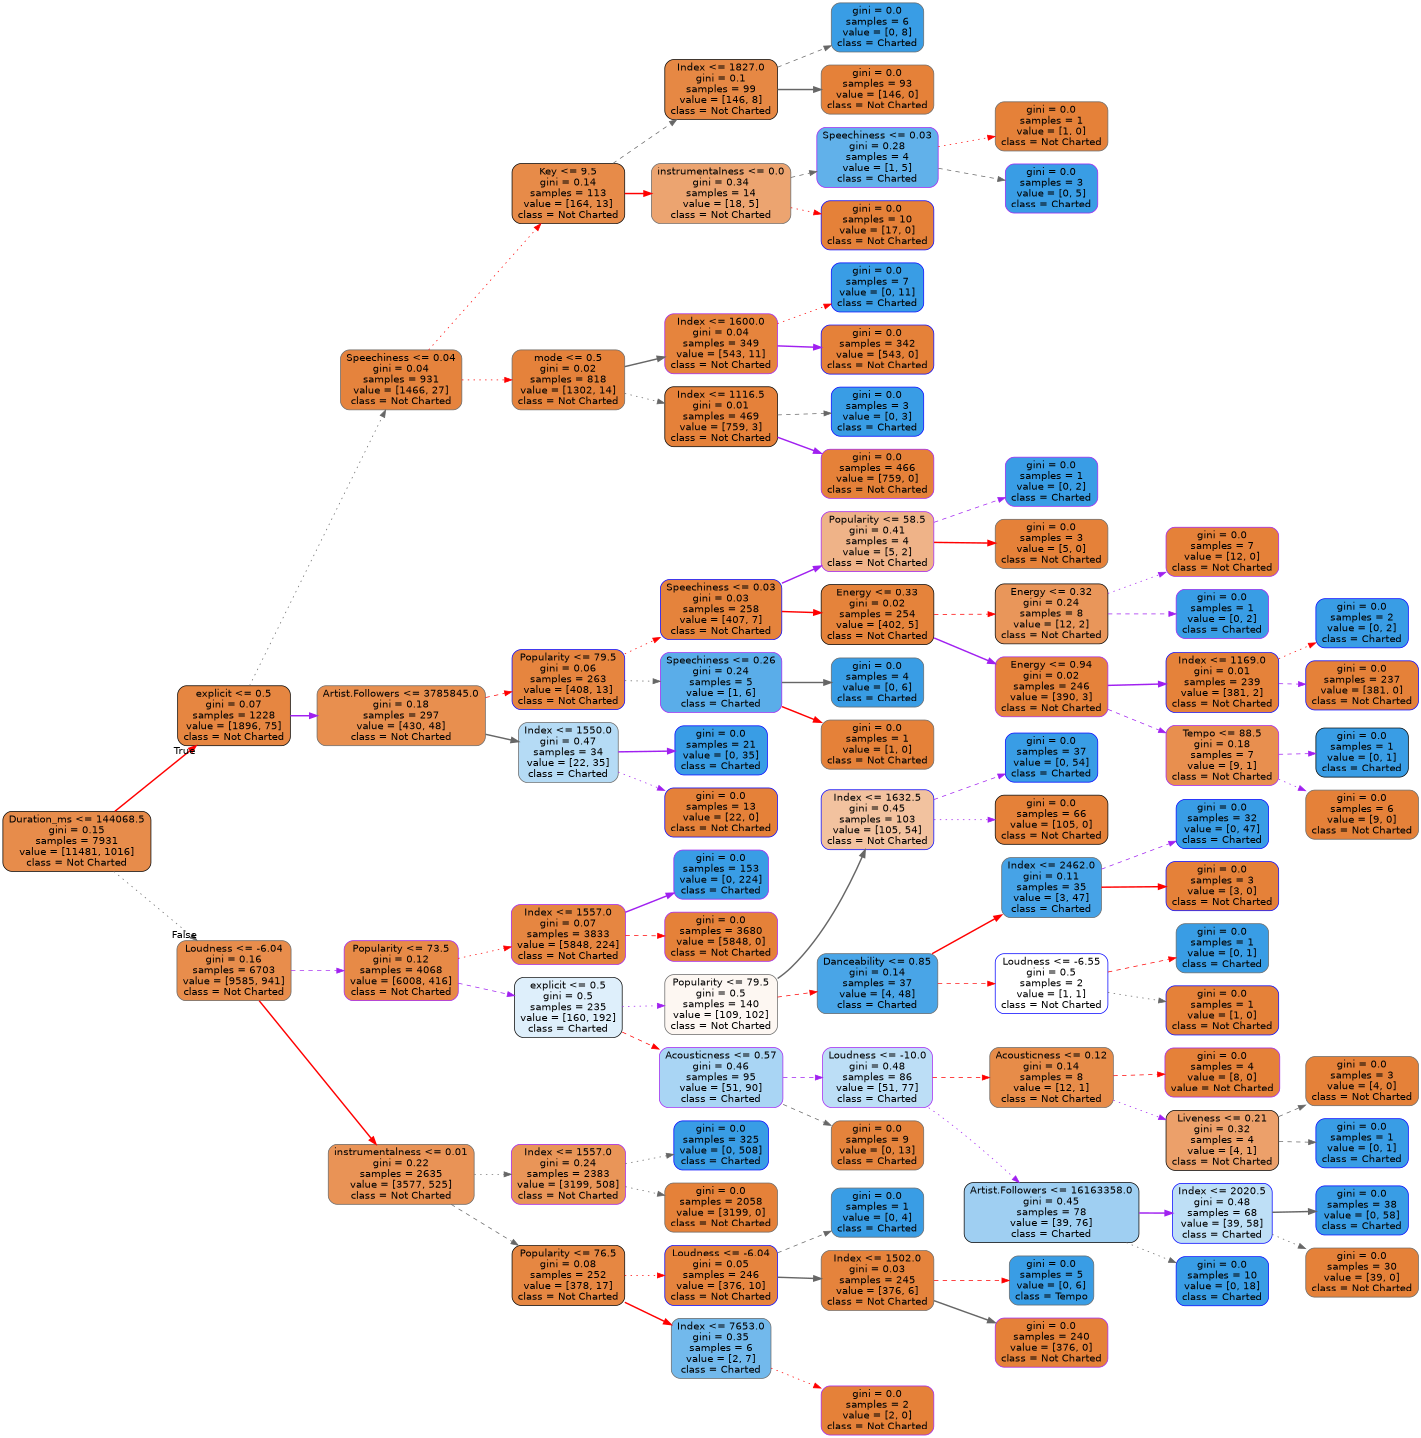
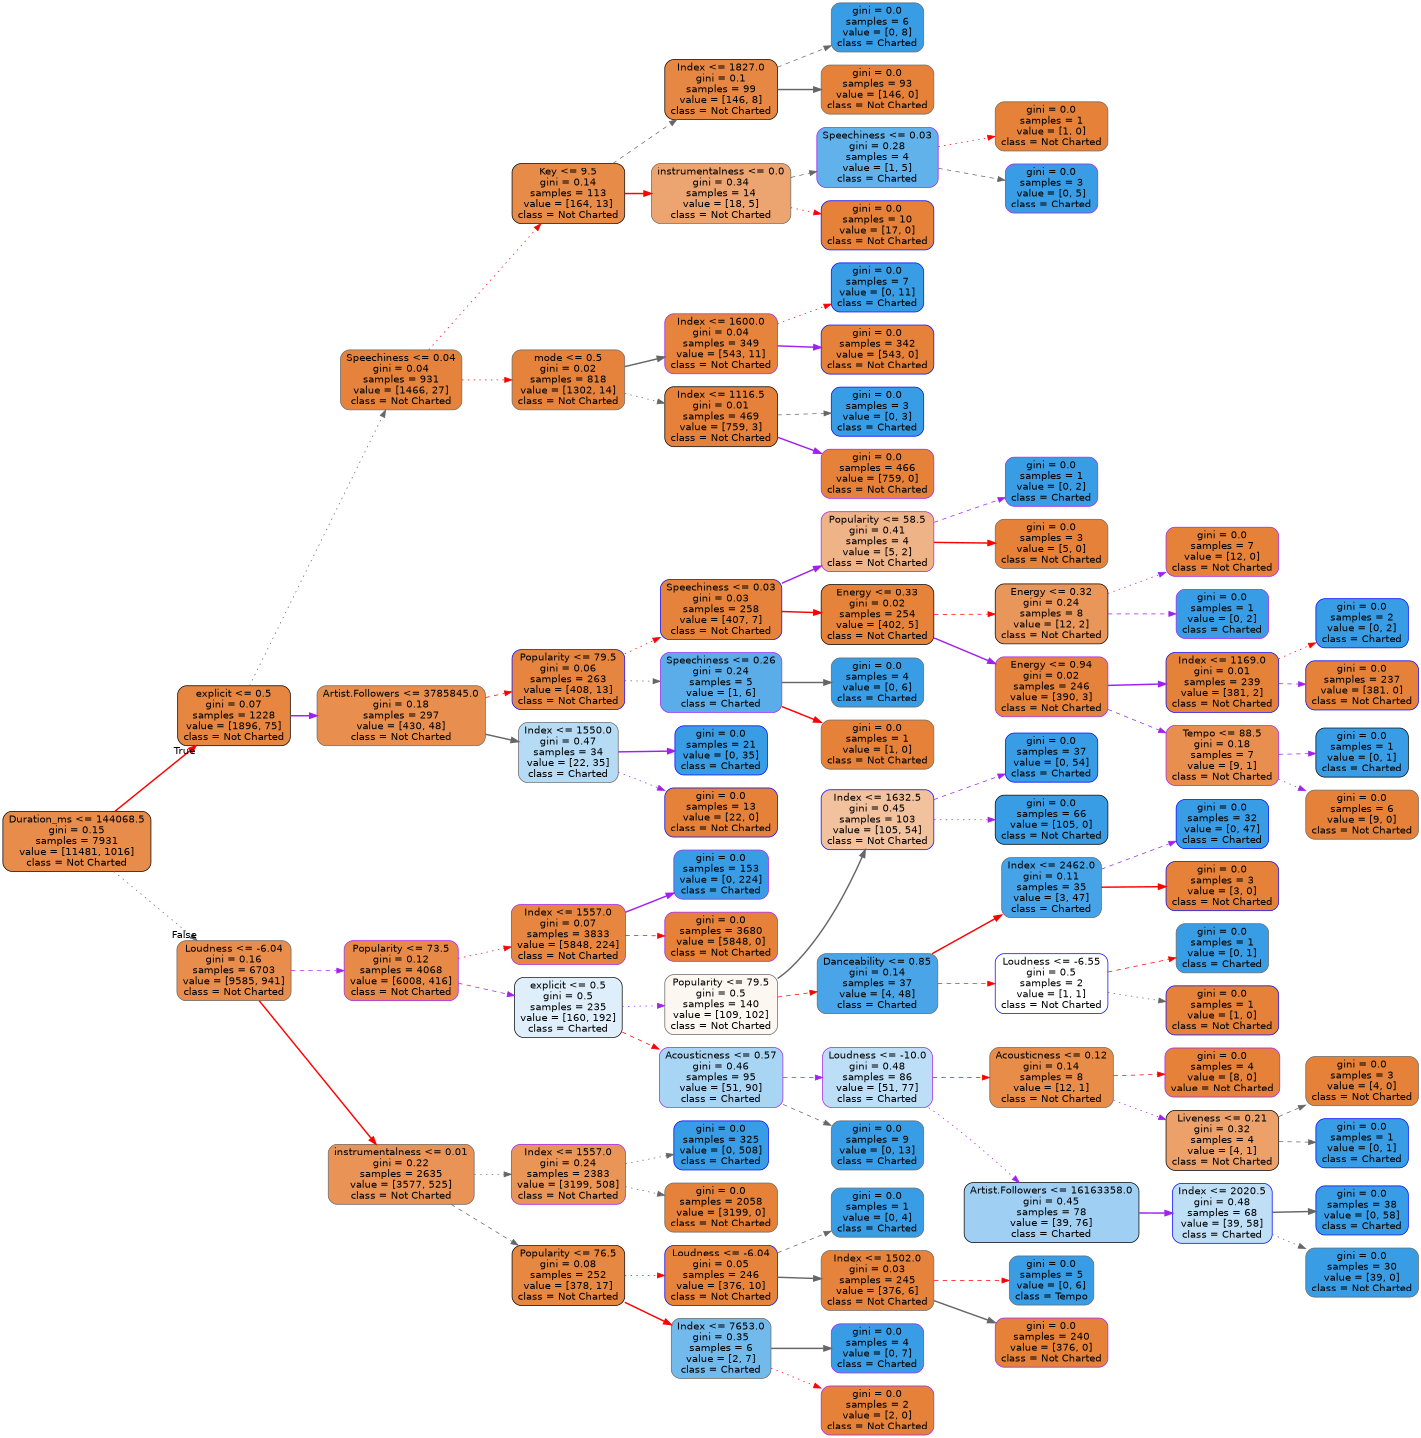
node "gini = 0.0 samples = 66 value = [105, 0] class = Not Charted": fillcolor #e58139 -> #399de5
node "gini = 0.0 samples = 9 value = [0, 13] class = Charted": fillcolor #e5833c -> #399de5
node "gini = 0.0 samples = 30 value = [39, 0] class = Not Charted": fillcolor #e58139 -> #399de5
node "gini = 0.0 samples = 10 value = [0, 18] class = Charted": removed
node "gini = 0.0 samples = 4 value = [0, 7] class = Charted": added
